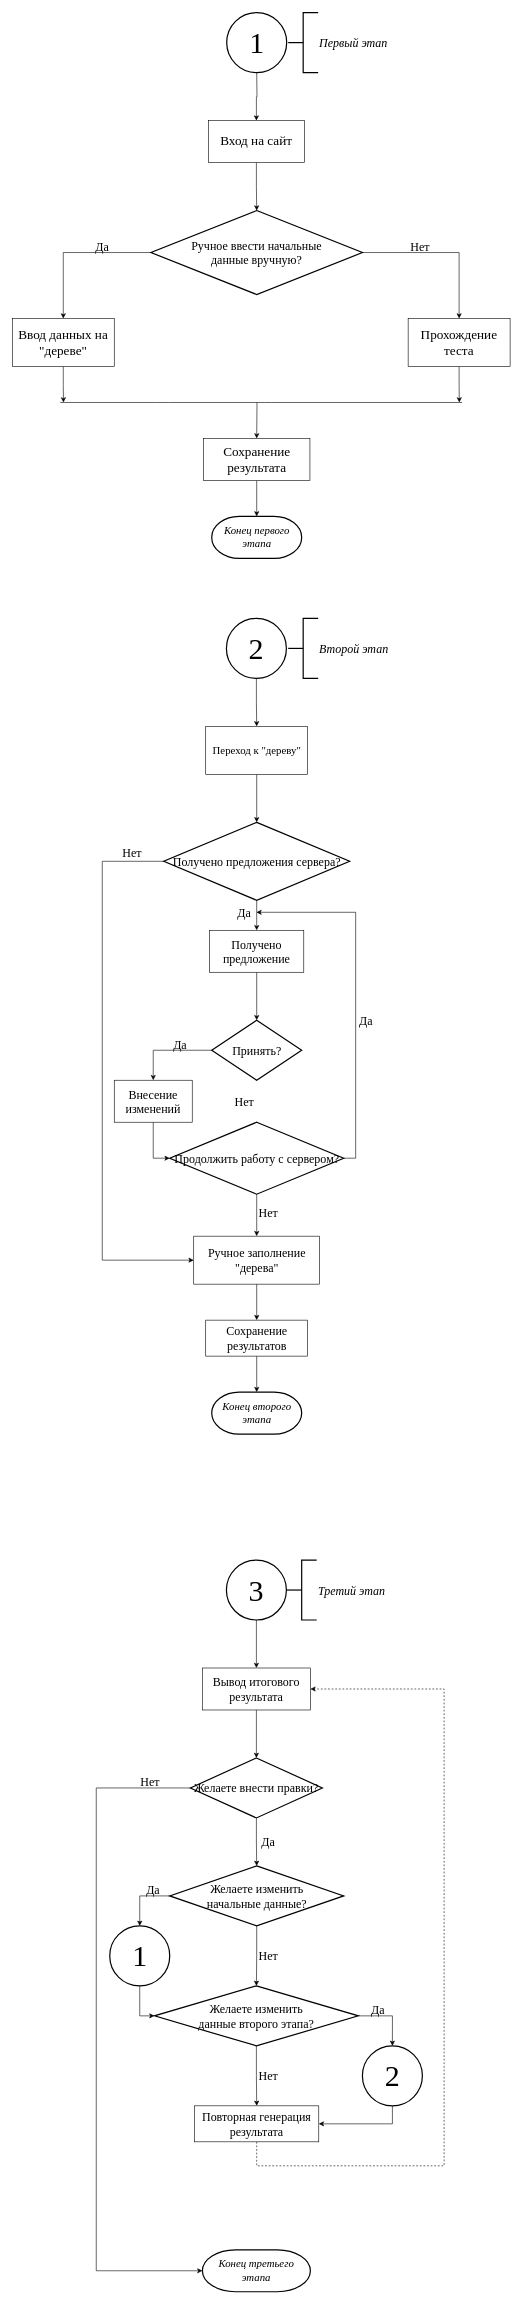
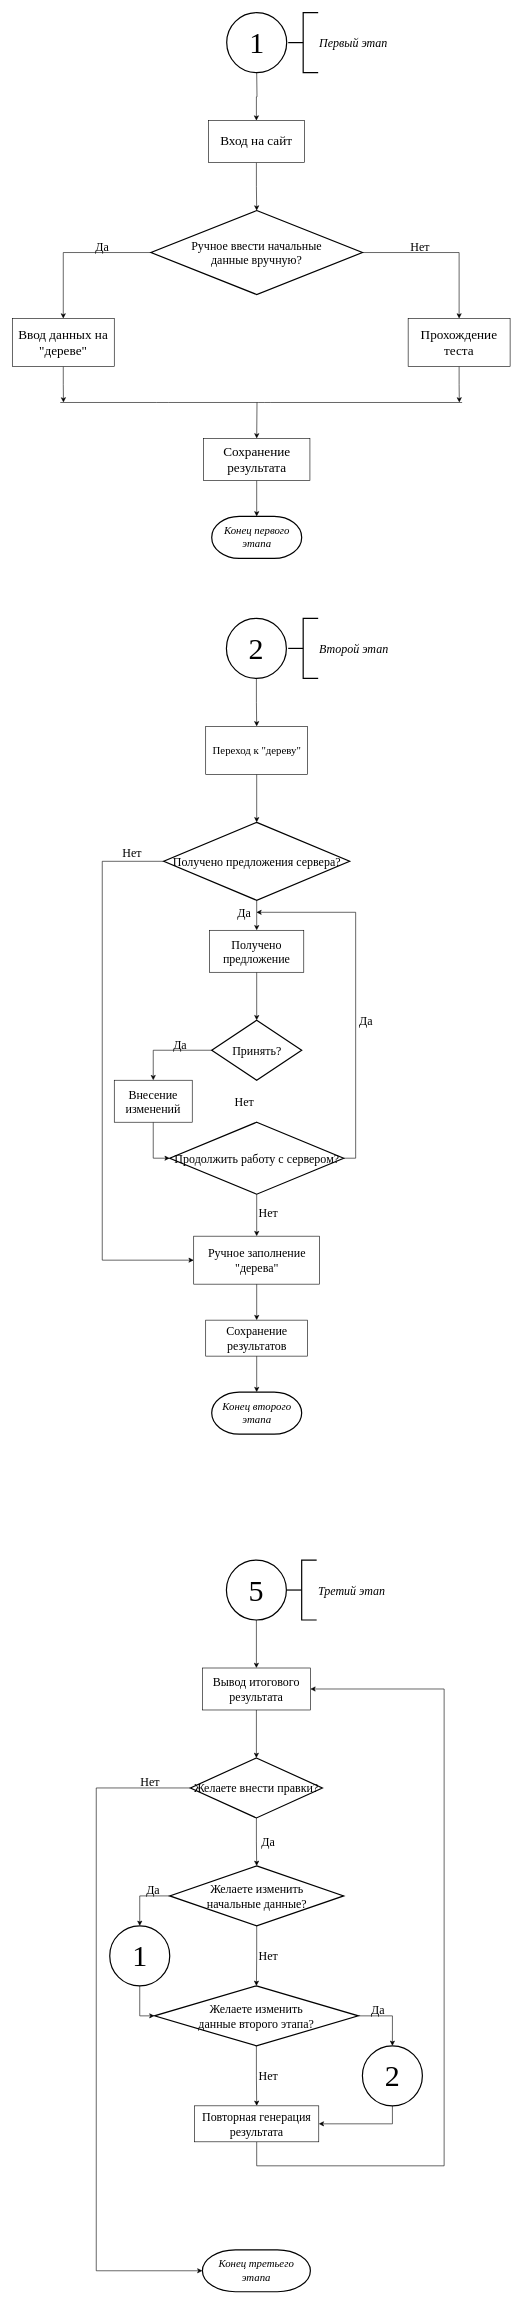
node "3": label "3" -> "5"
edge "Повторная генерация результата" -> "Вывод итогового результата": style dashed -> solid
